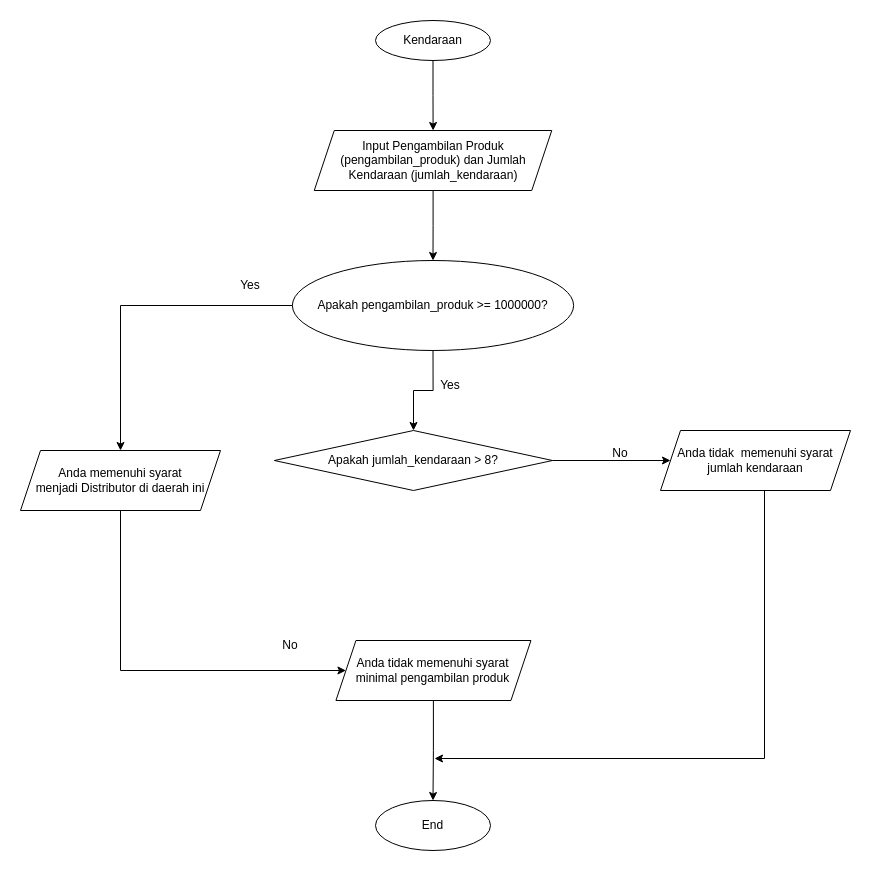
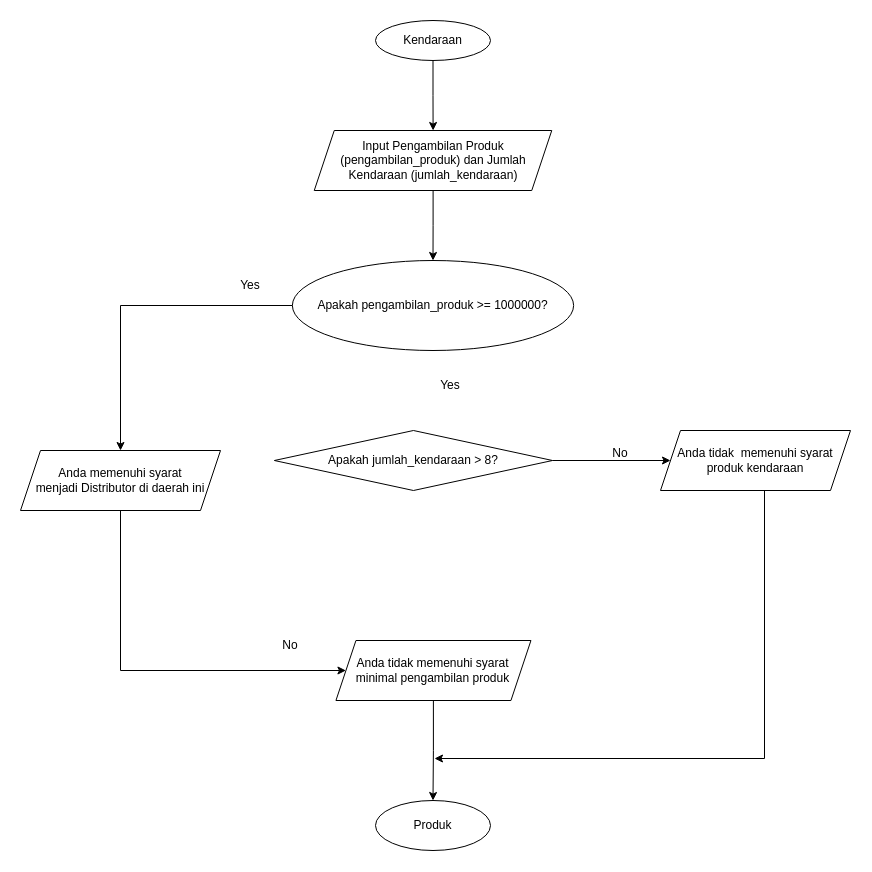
edge "Apakah pengambilan_produk >= 1000000?" -> "Apakah jumlah_kendaraan > 8?": removed
node "Anda tidak memenuhi syarat jumlah kendaraan": label "Anda tidak memenuhi syarat jumlah kendaraan" -> "Anda tidak memenuhi syarat produk kendaraan"
node "End": label "End" -> "Produk"
